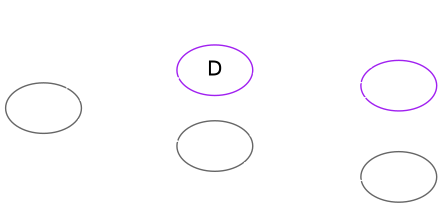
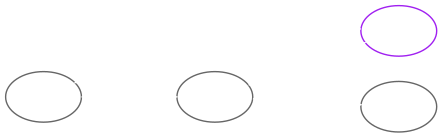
node "D": removed
